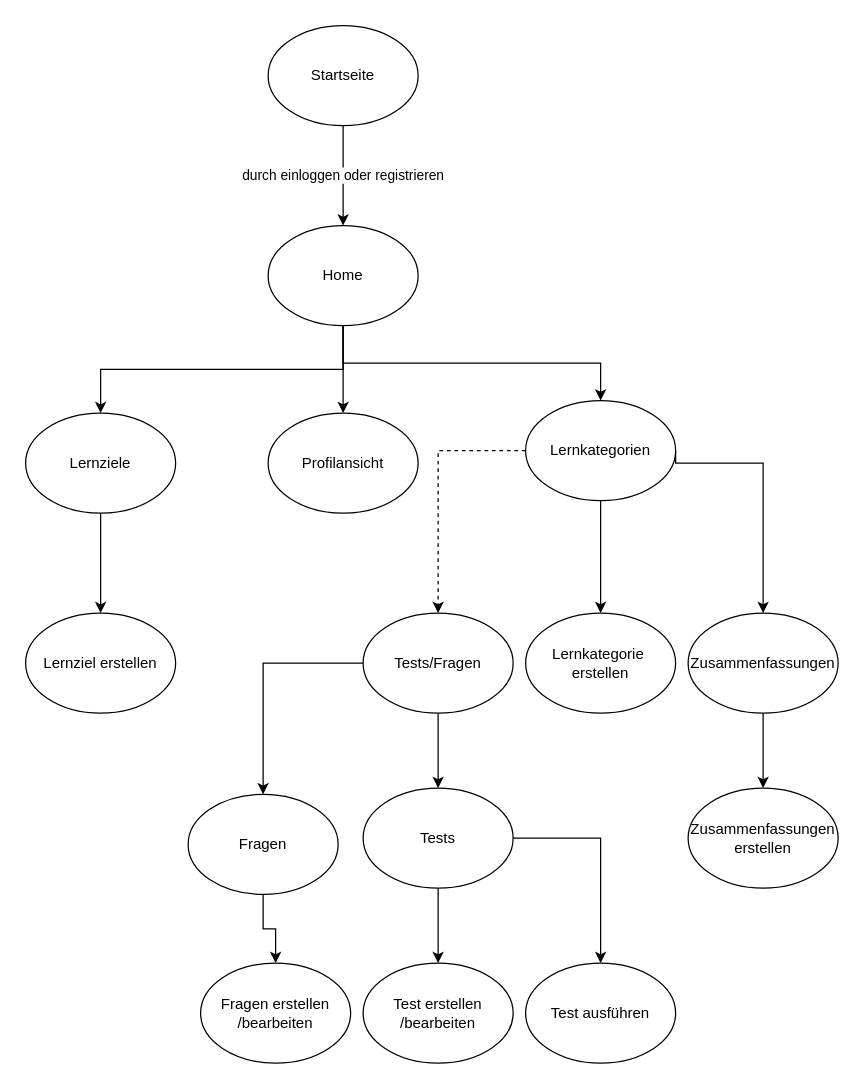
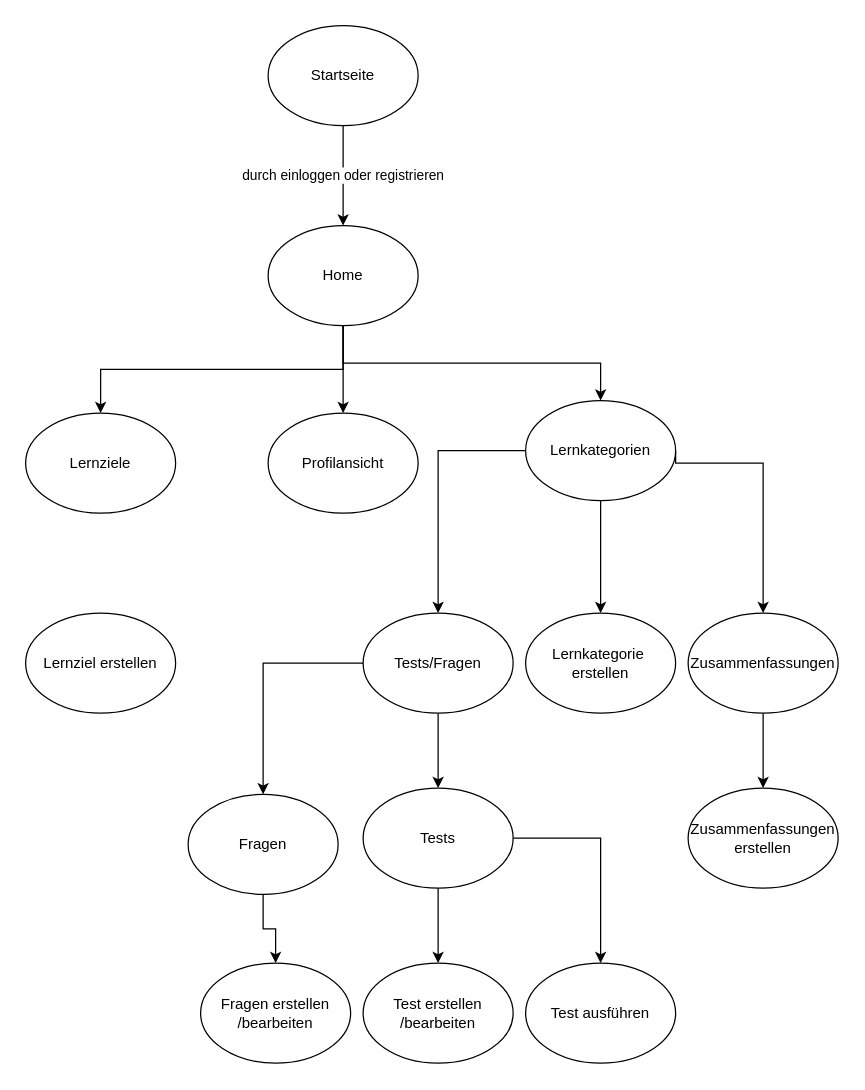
edge "Lernkategorien" -> "Tests/Fragen": style dashed -> solid
edge "Lernziele" -> "Lernziel erstellen": removed
